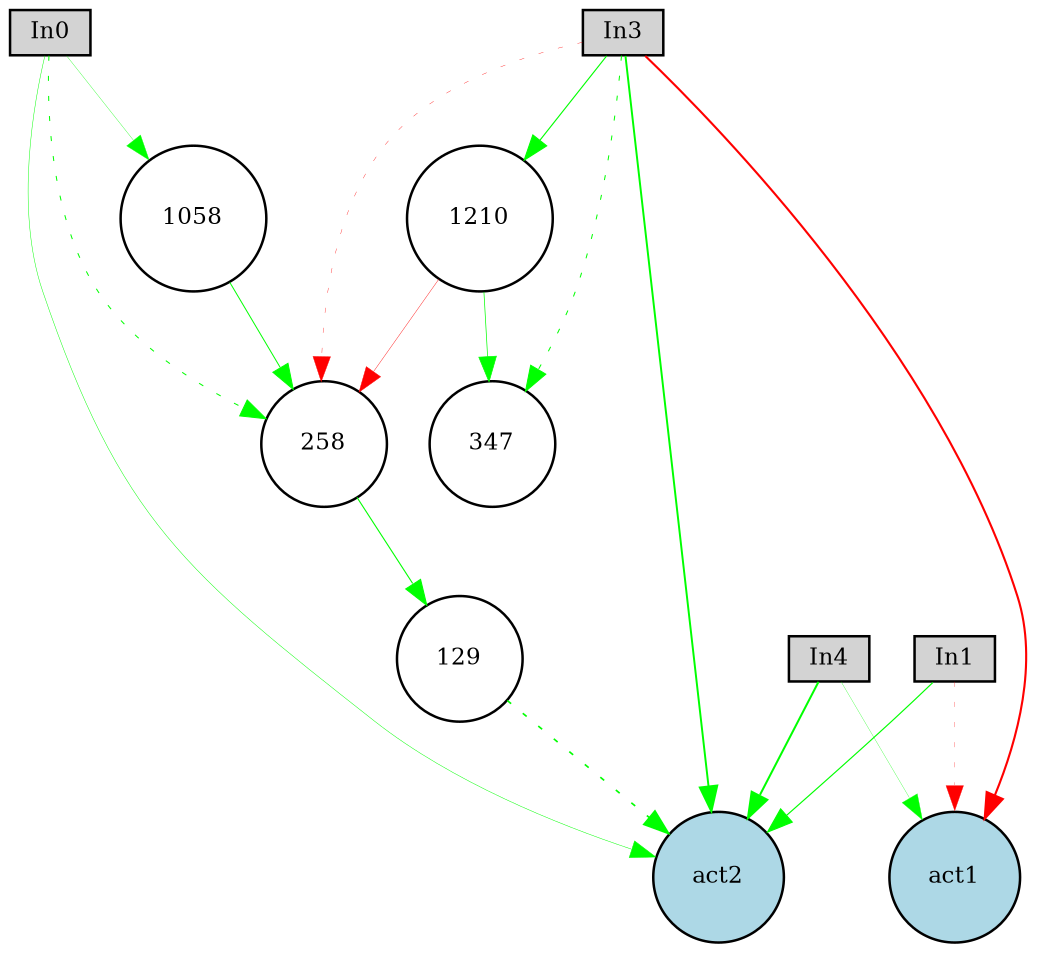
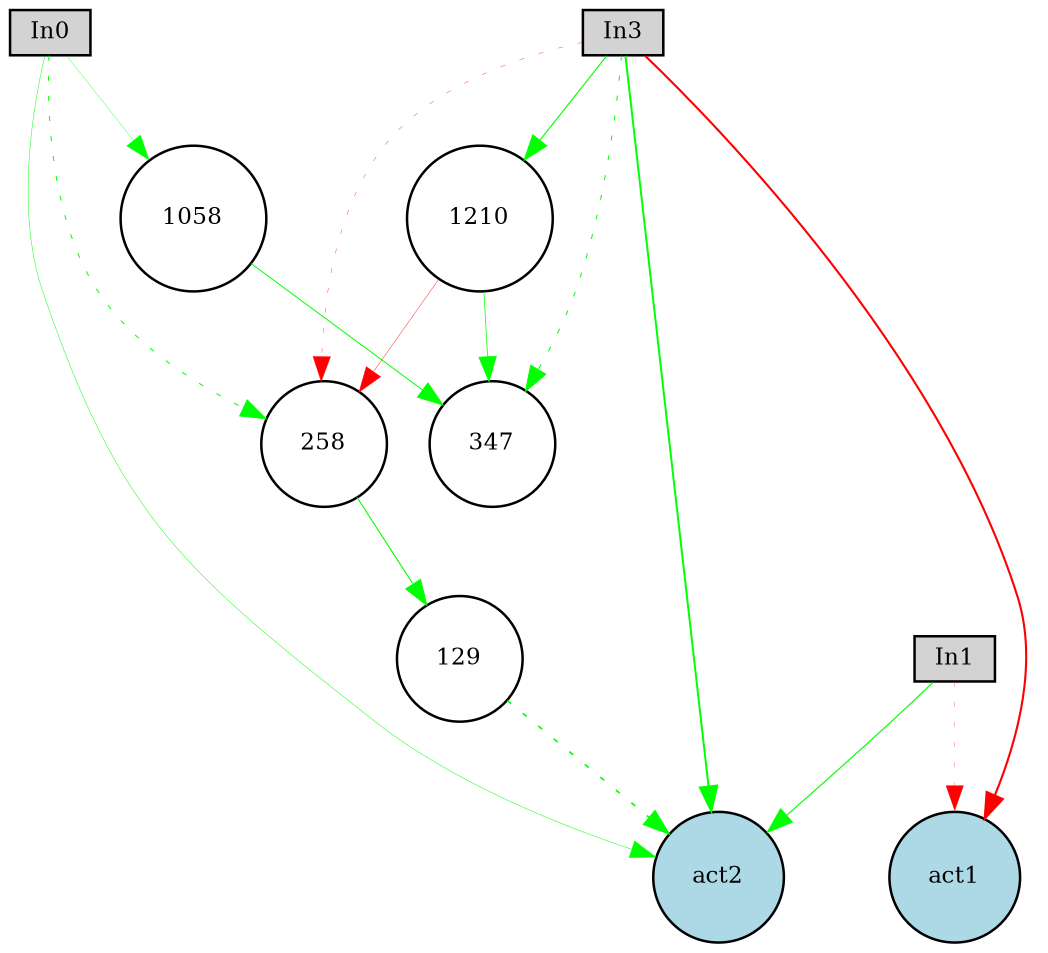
edge "1058" -> "258": now "1058" -> "347"
node "In4": removed
